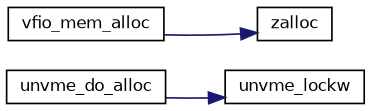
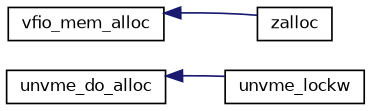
edge "vfio_mem_alloc" -> "zalloc": reversed
edge "unvme_do_alloc" -> "unvme_lockw": reversed
